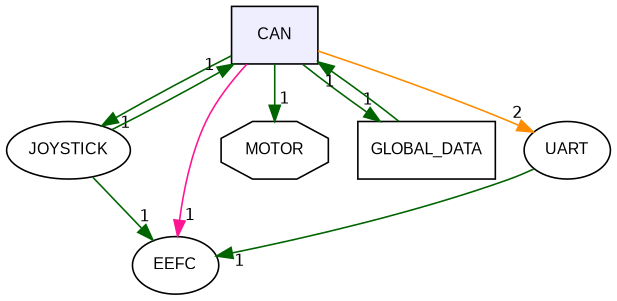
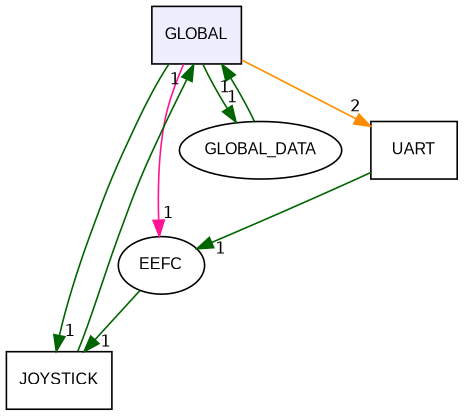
node "CAN": label "CAN" -> "GLOBAL"
node "JOYSTICK": shape ellipse -> box
node "MOTOR": removed
node "GLOBAL_DATA": shape box -> ellipse
node "UART": shape ellipse -> box
edge "JOYSTICK" -> "EEFC": reversed
